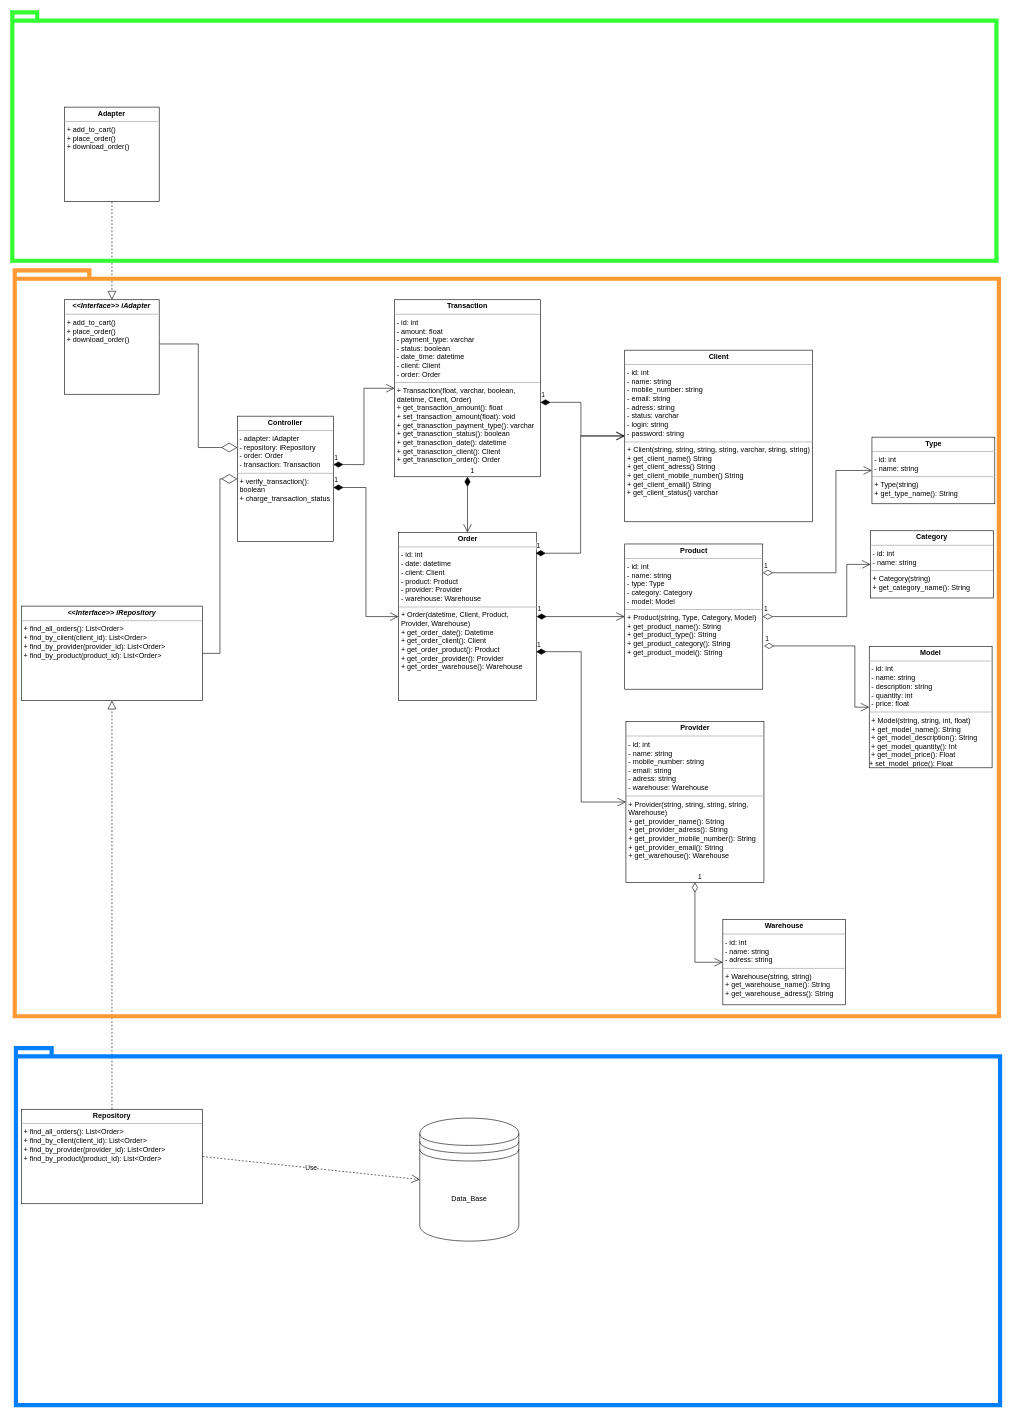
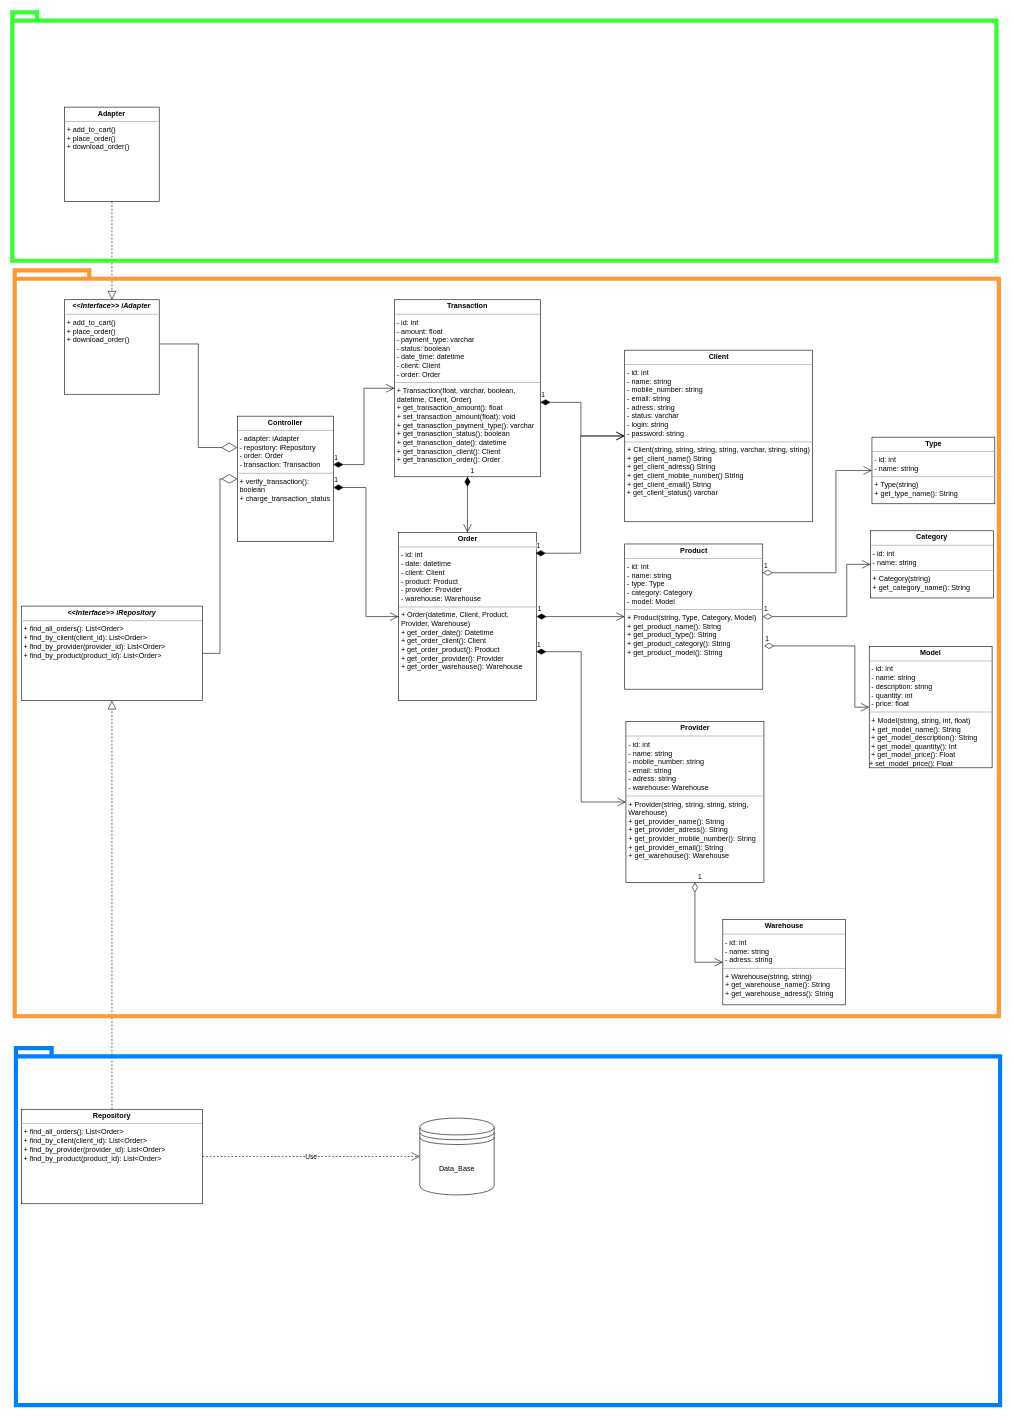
node "Data_Base": size 99x123 -> 74x77
